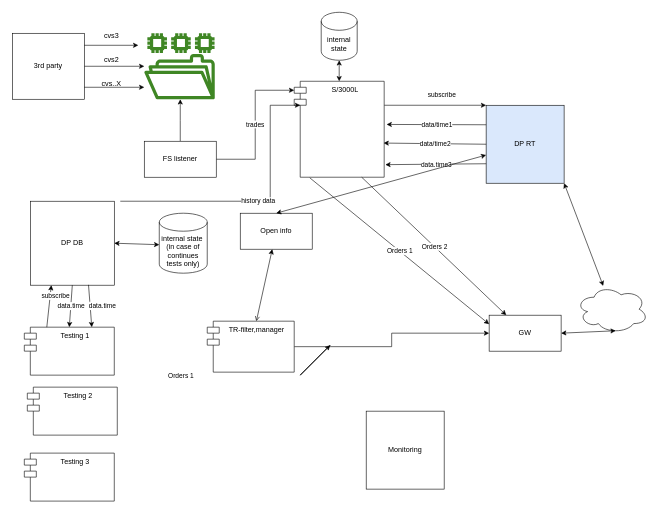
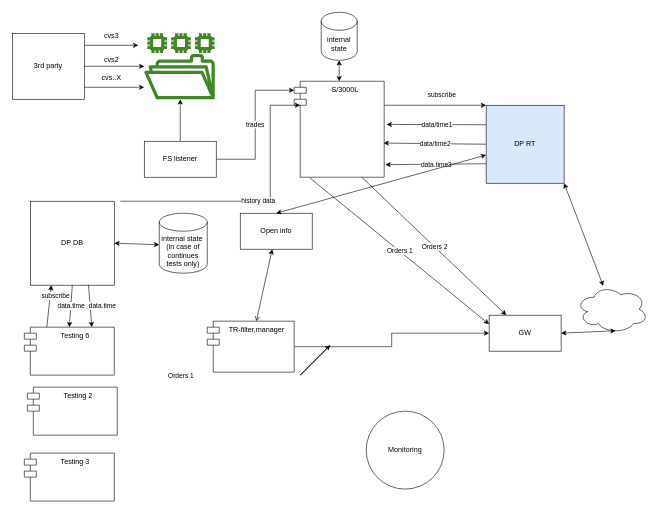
node "cvs..X": moved (111, 84) -> (111, 78)
node "Testing 1": label "Testing 1" -> "Testing 6"
node "Monitoring": shape rectangle -> ellipse
